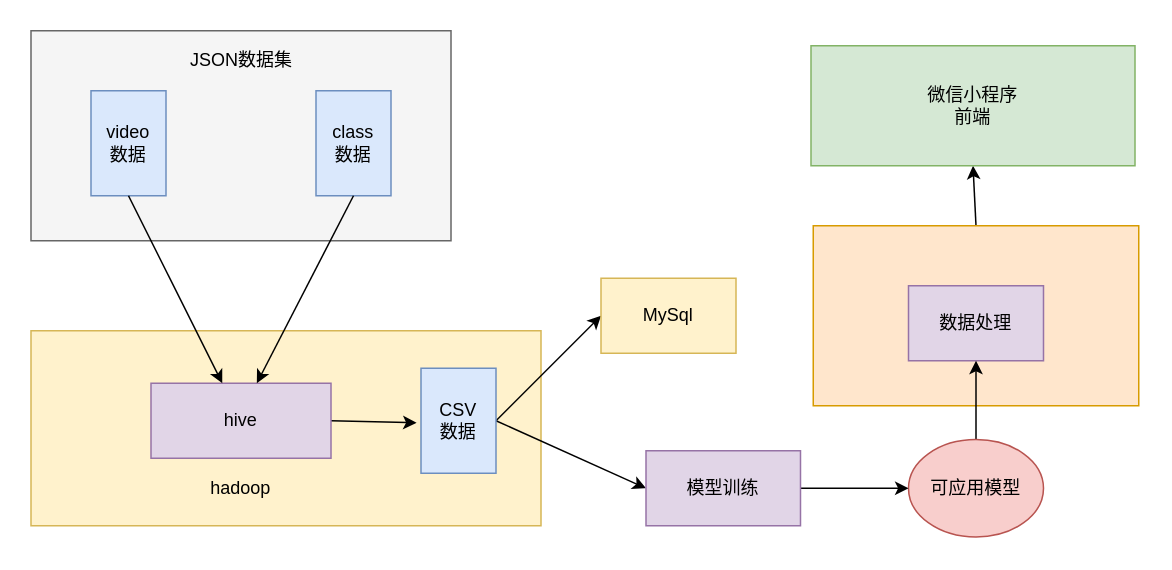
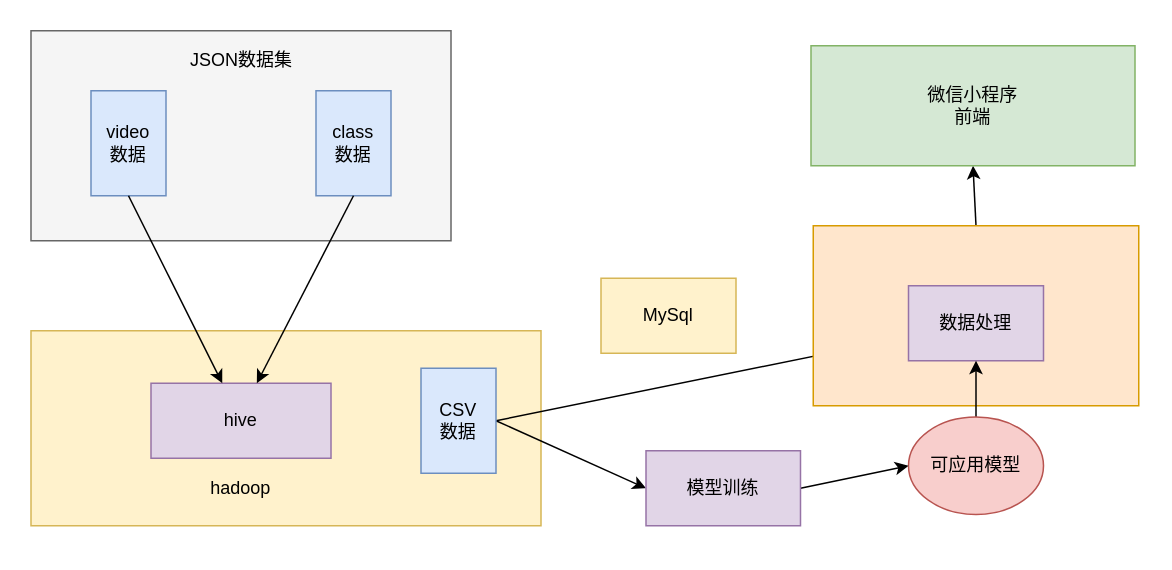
edge "CSV 数据" -> "MySql": now "CSV 数据" -> "数据处理"
edge "hive" -> "CSV 数据": removed
node "可应用模型": moved (976, 488) -> (976, 466)
